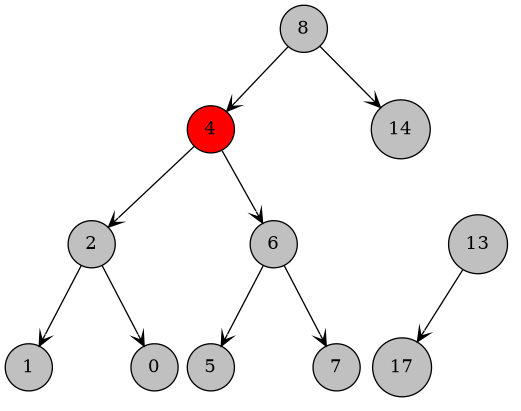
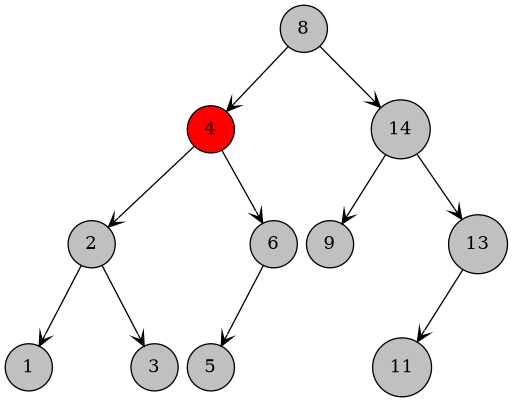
edge "14" -> "13": added
node "9": added
node "0": label "0" -> "3"
node "7": removed
node "17": label "17" -> "11"
